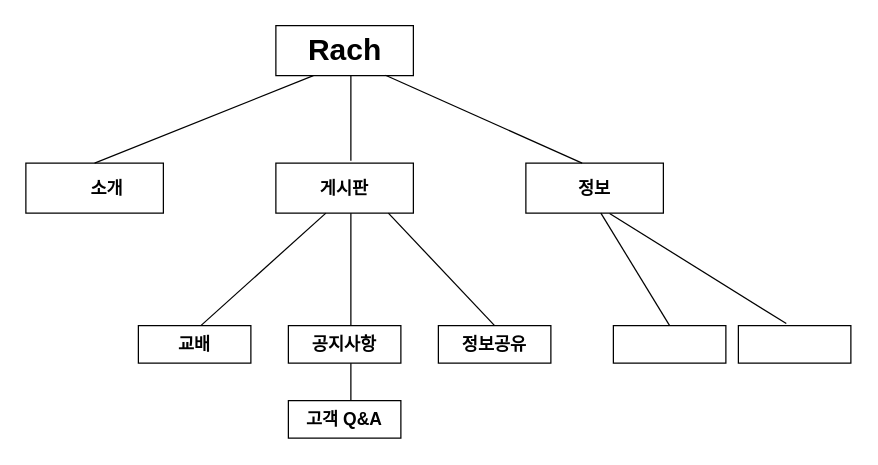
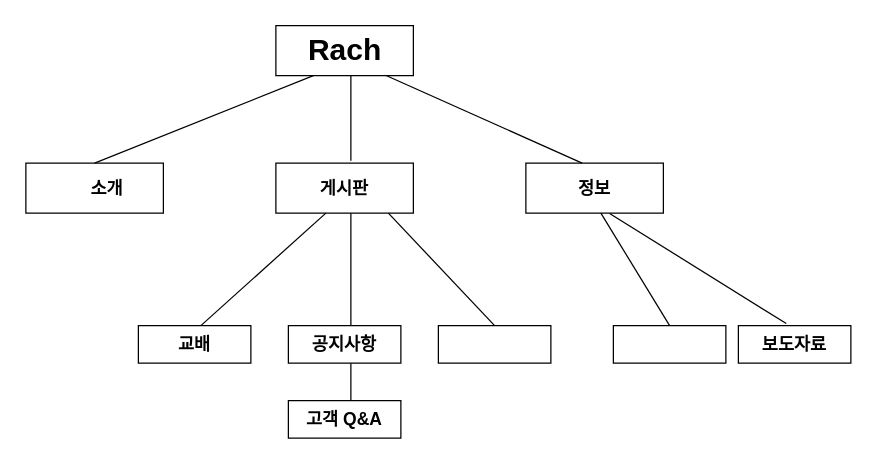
node "정보공유": removed
node "보도자료": added
